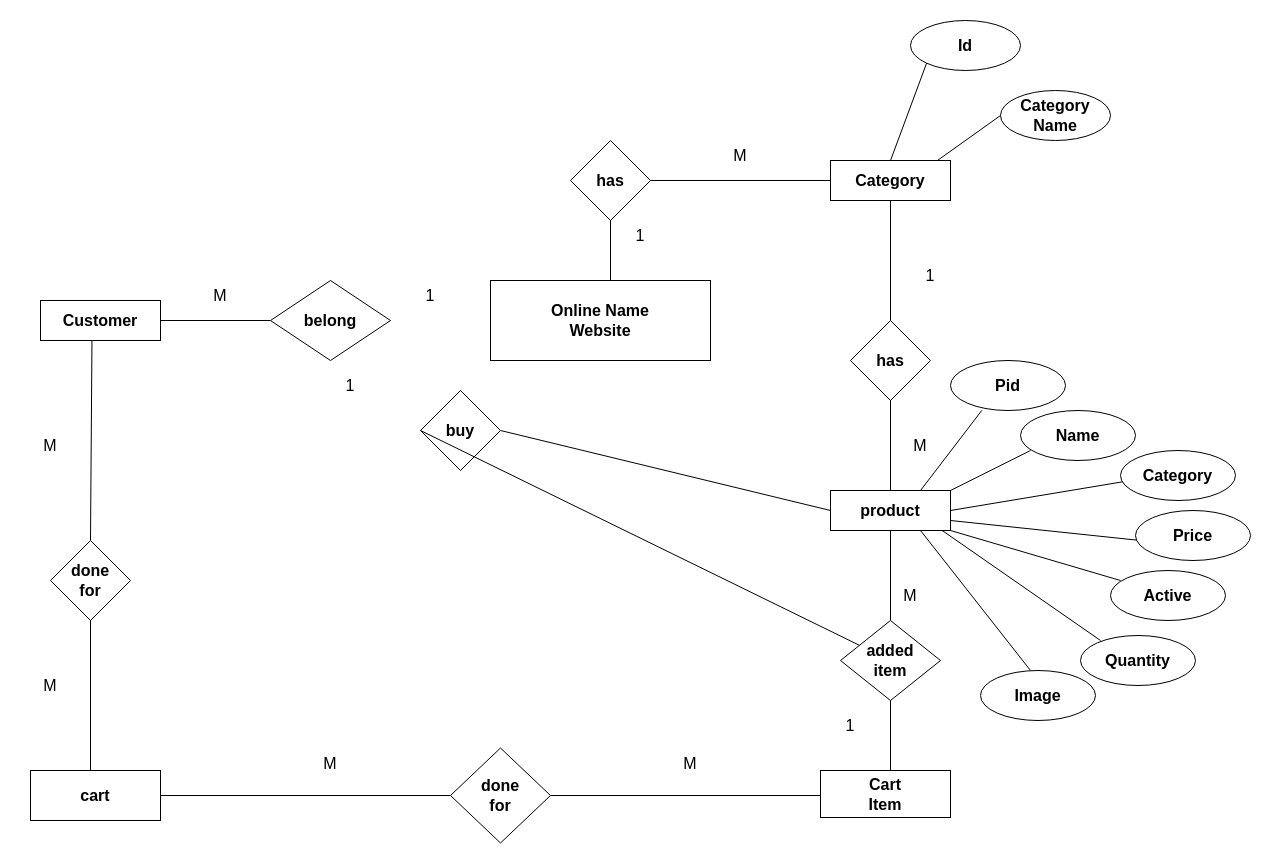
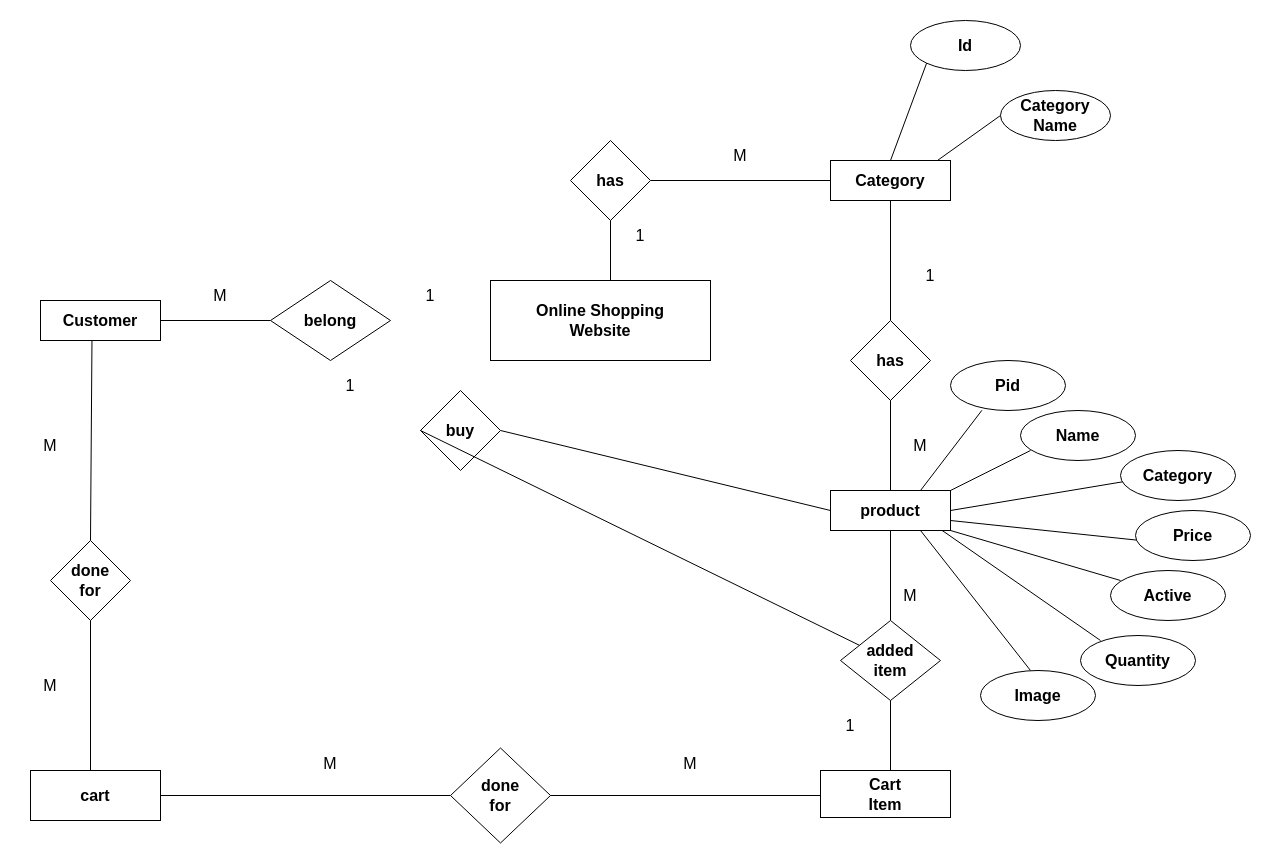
node "Online Name Website": label "Online Name Website" -> "Online Shopping Website"
